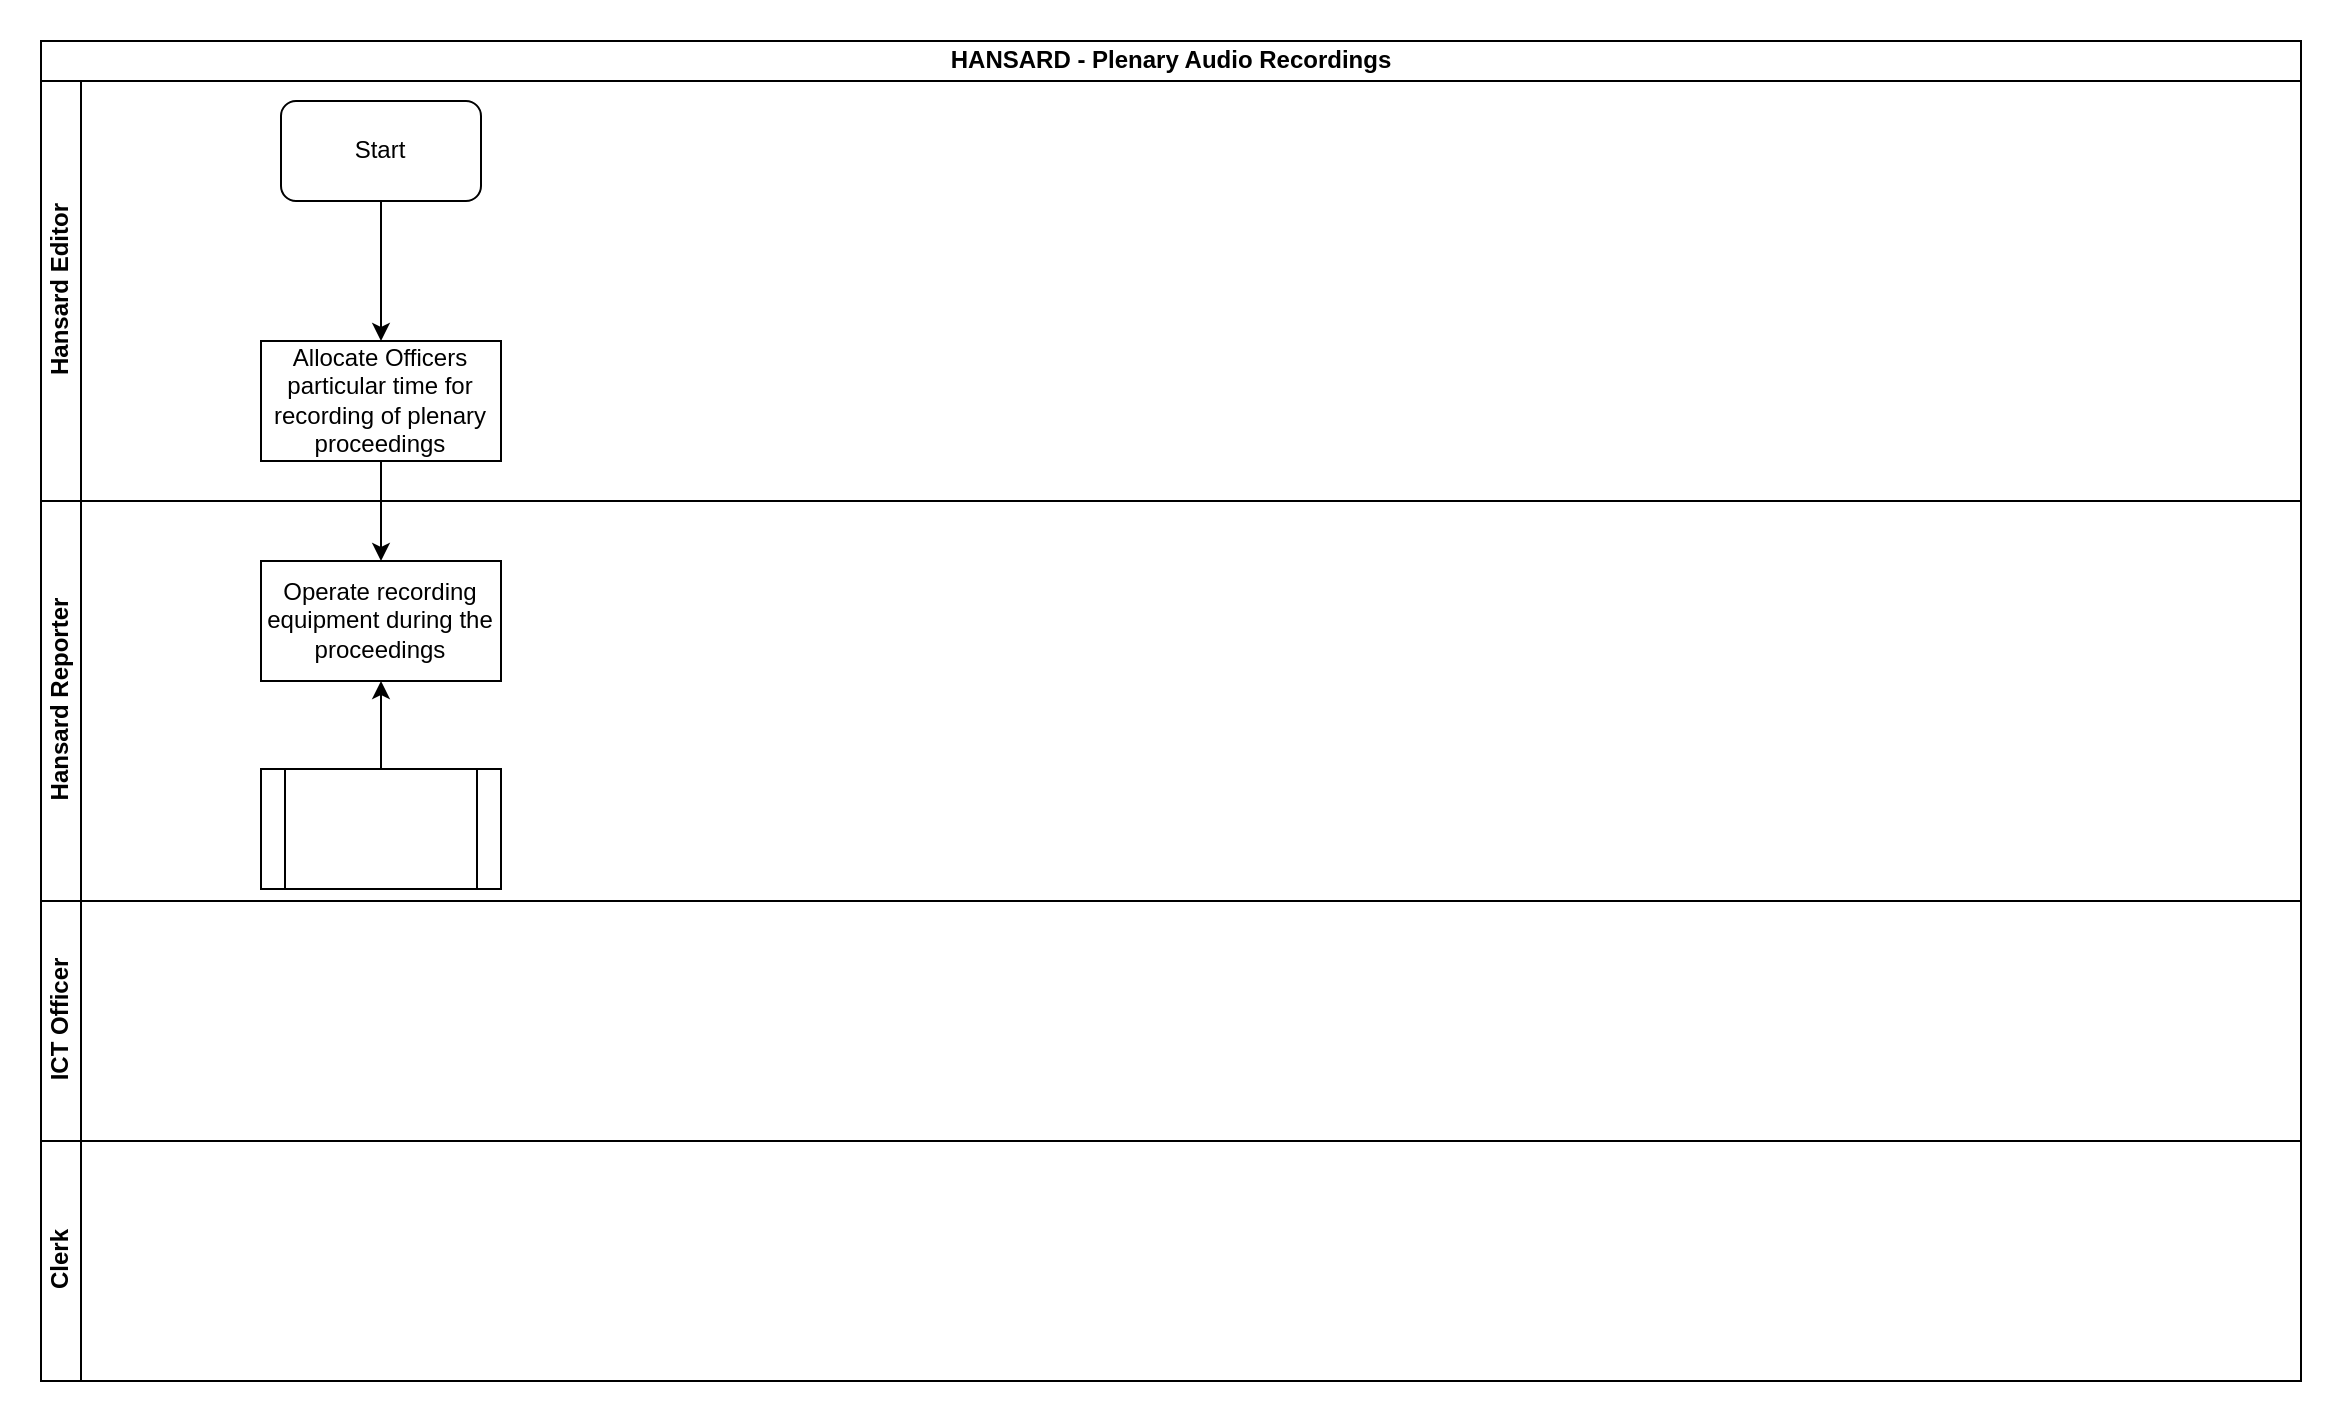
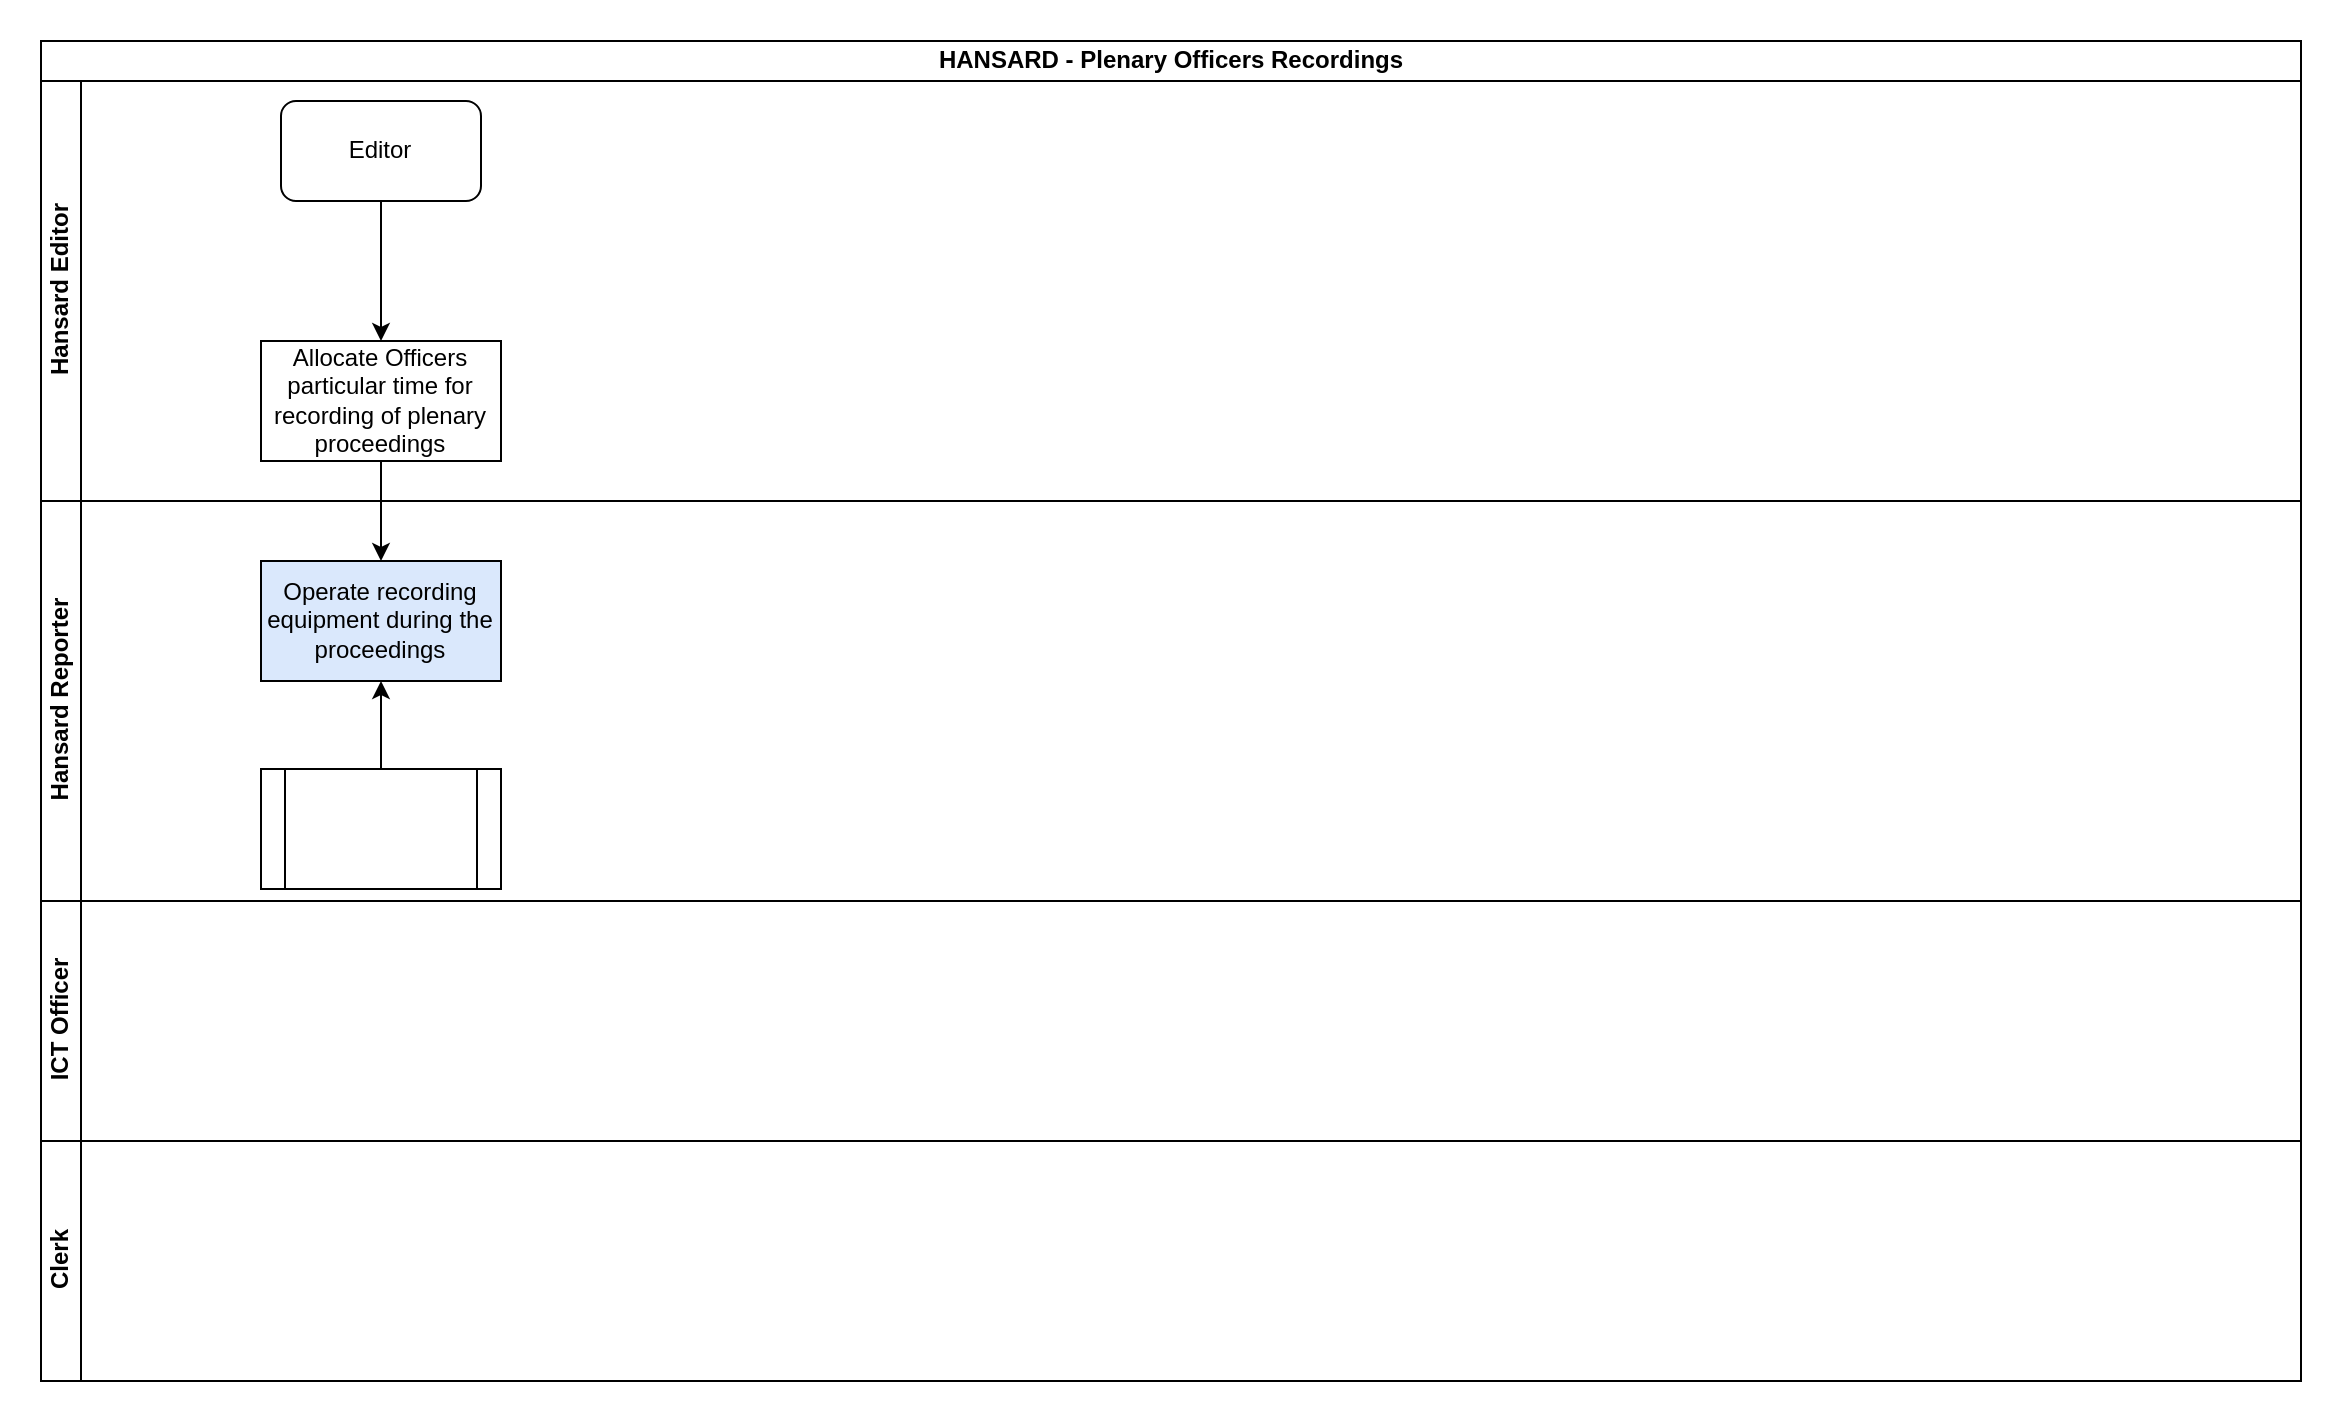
node "HANSARD - Plenary Audio Recordings": label "HANSARD - Plenary Audio Recordings" -> "HANSARD - Plenary Officers Recordings"
node "Start": label "Start" -> "Editor"
node "Operate recording equipment during the proceedings": fillcolor #ffffff -> #dae8fc
